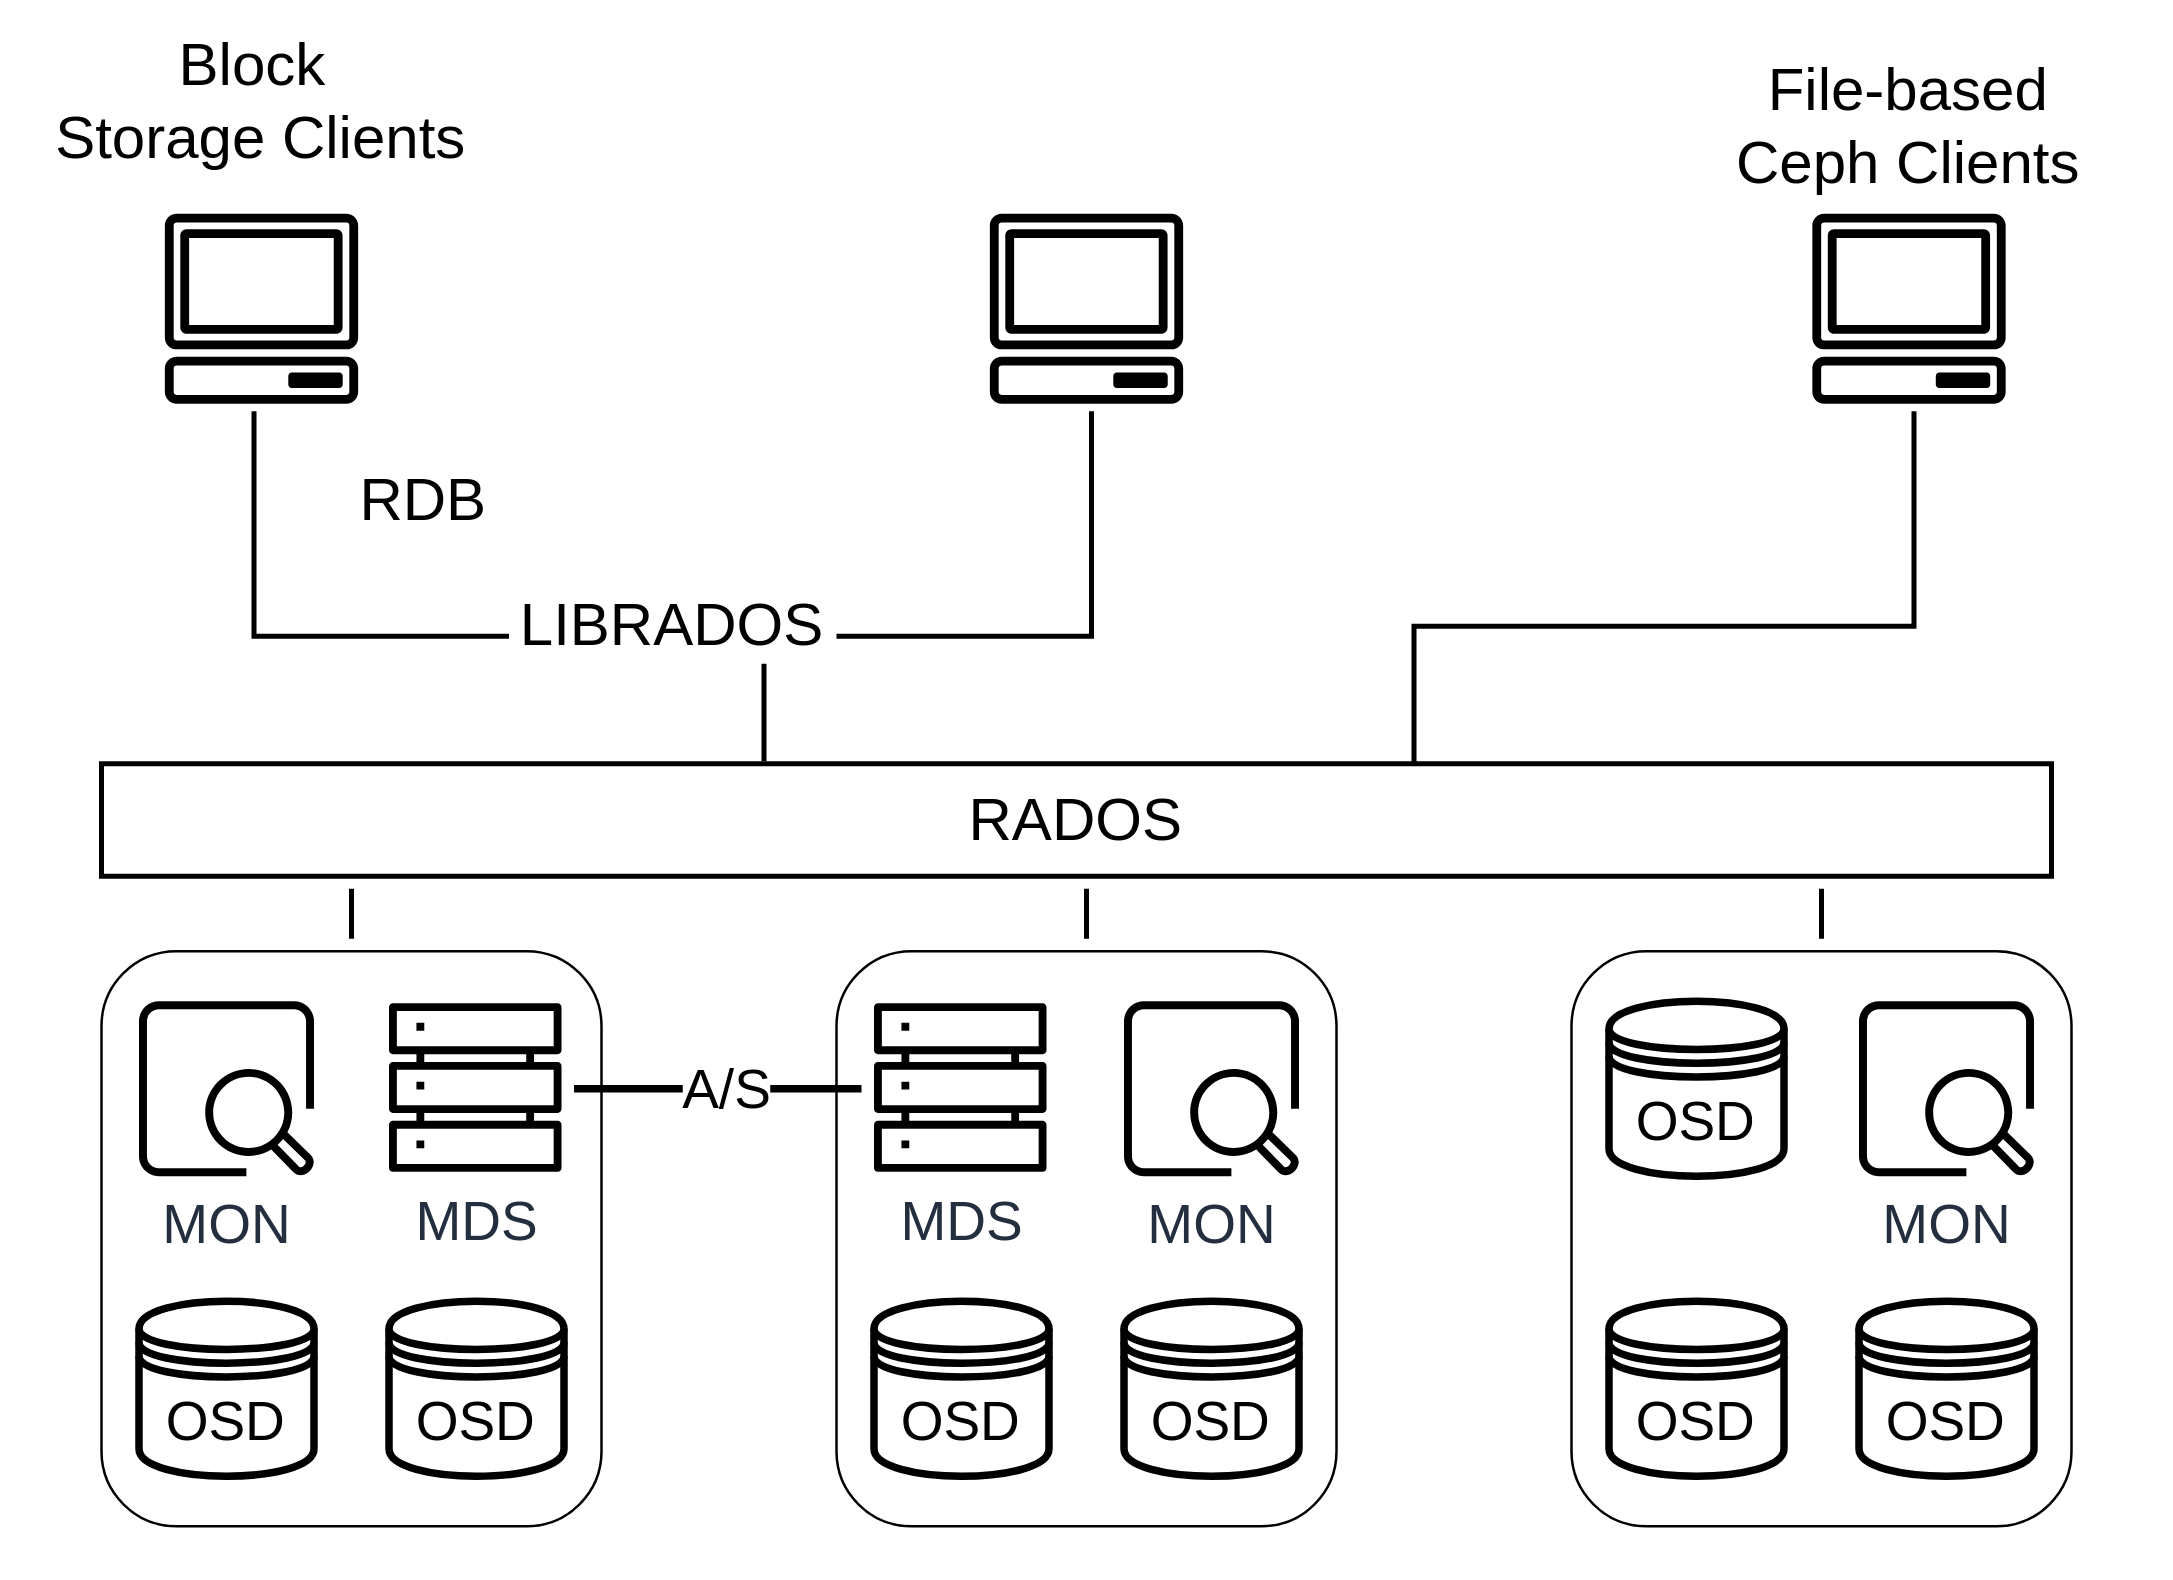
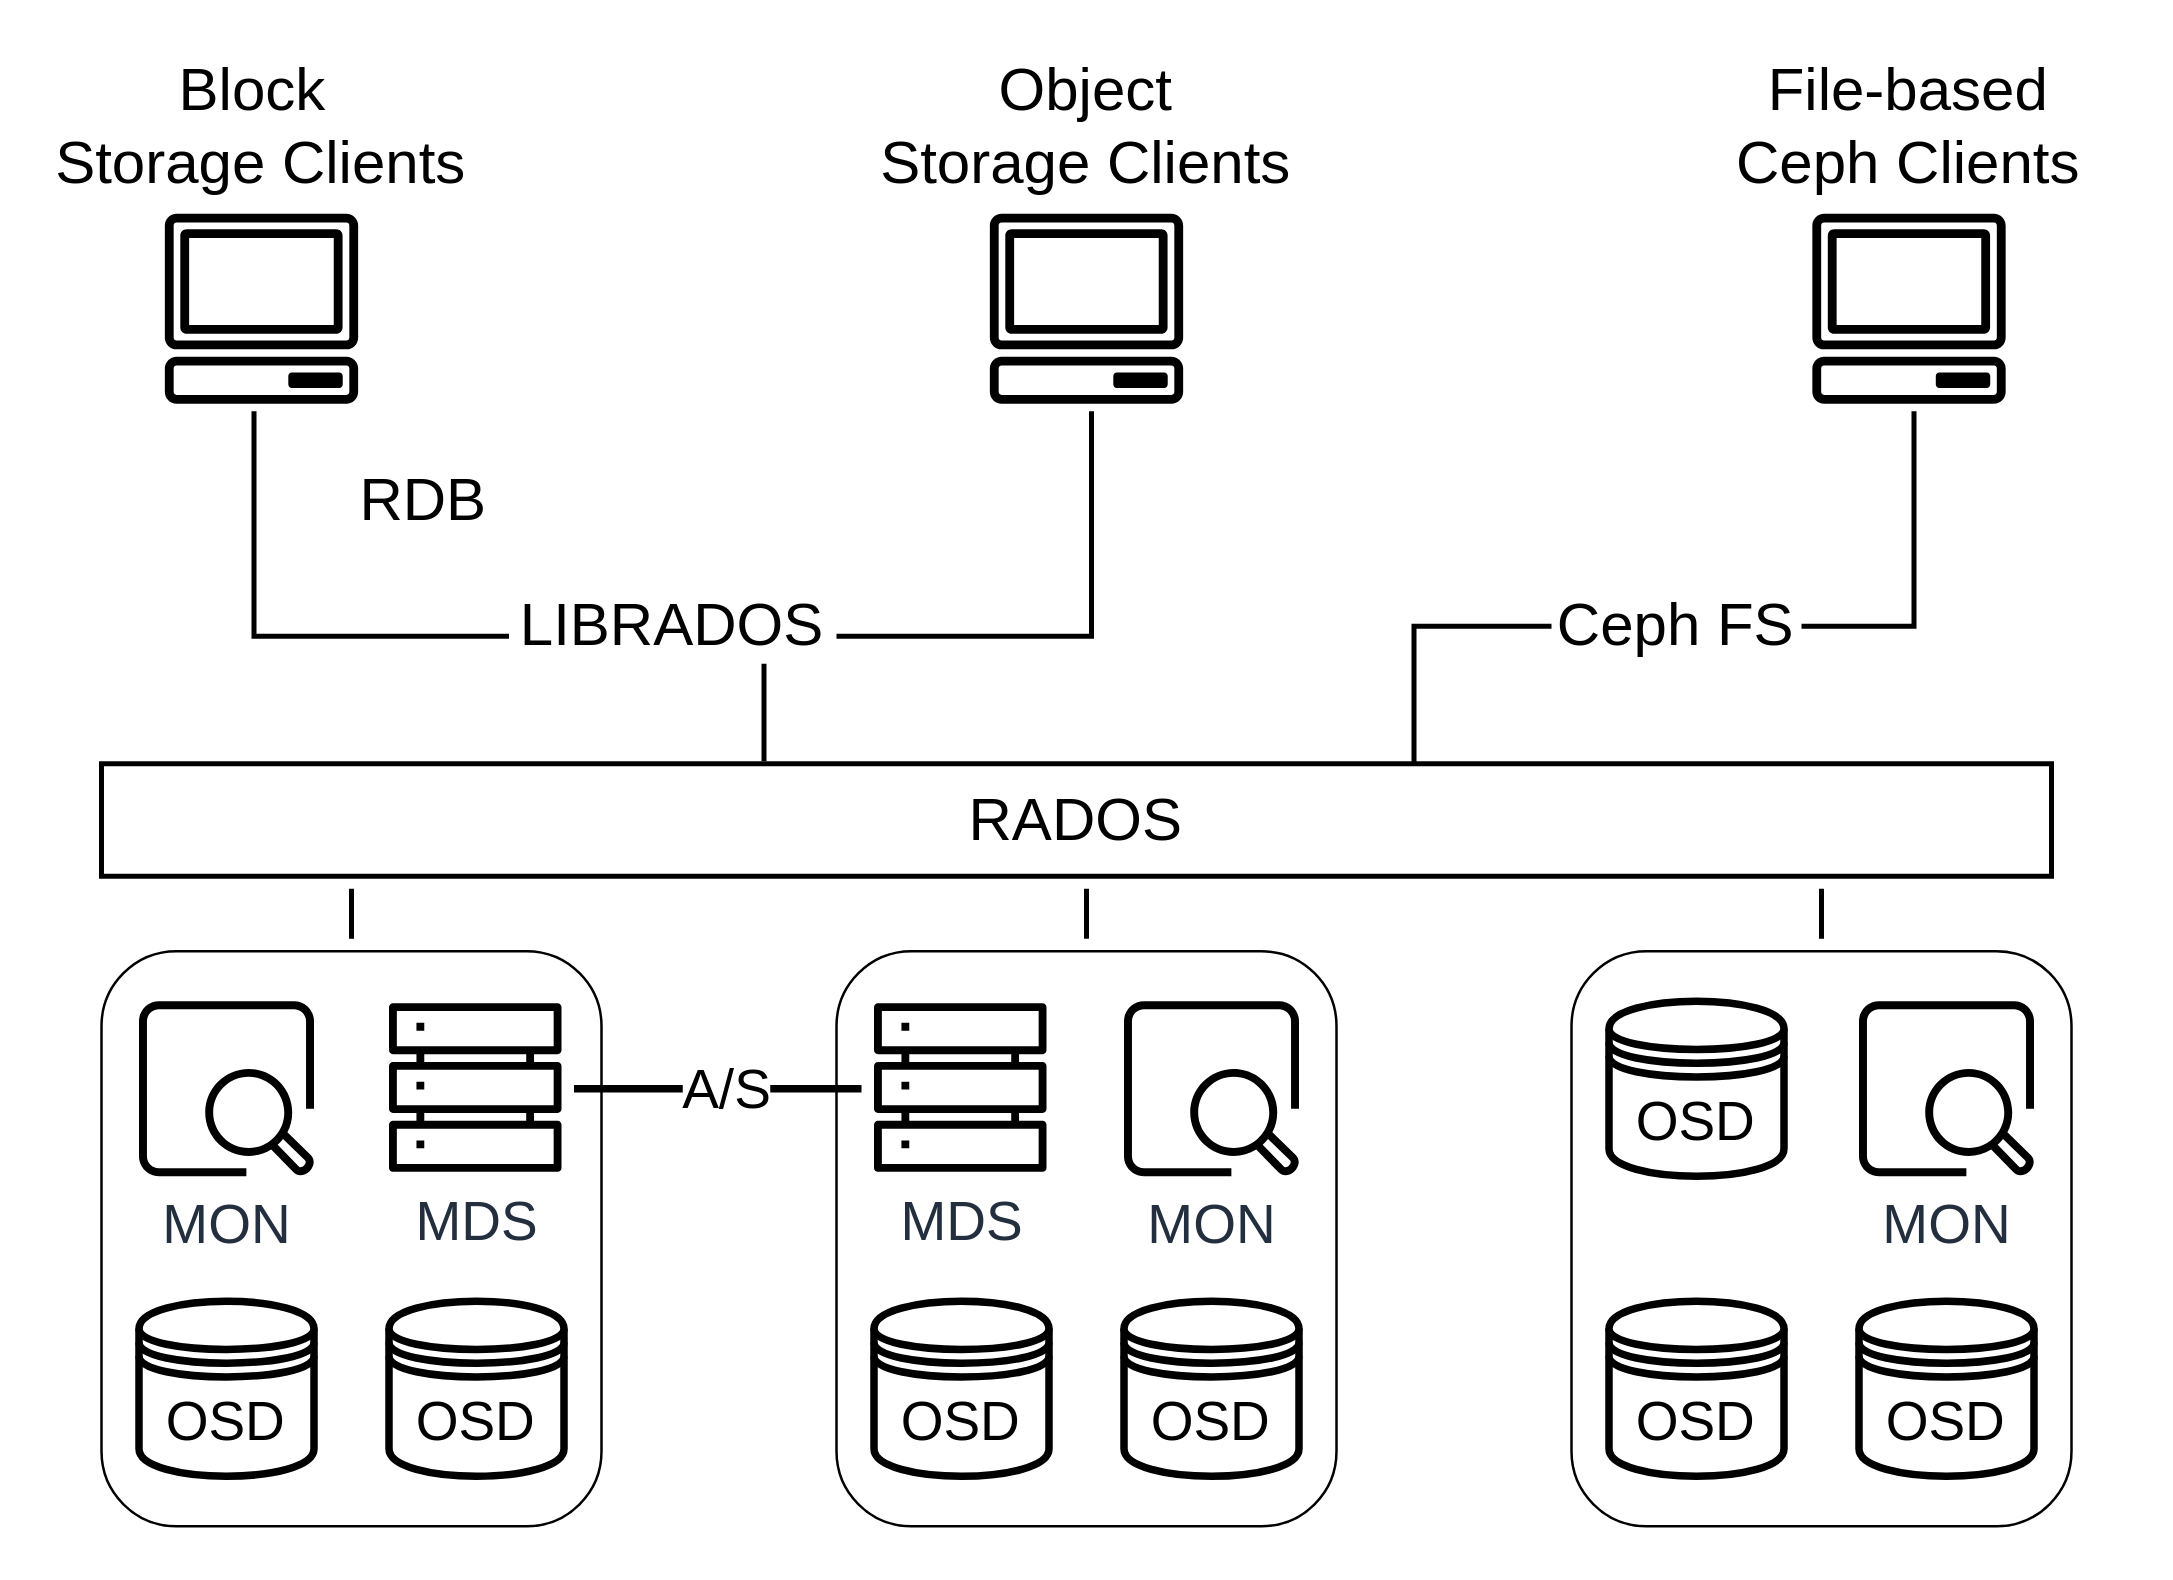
node "Block Storage Clients": moved (261, 101) -> (261, 126)
node "Object Storage Clients": added
node "Ceph FS": added
